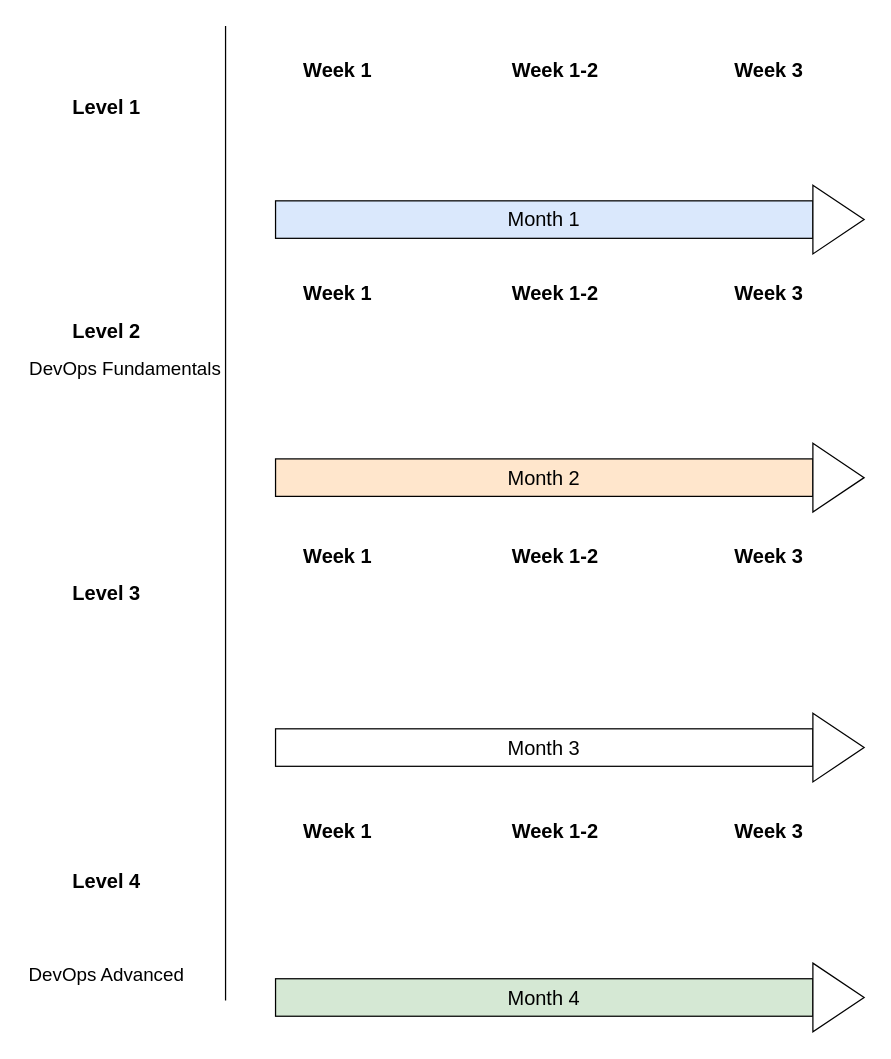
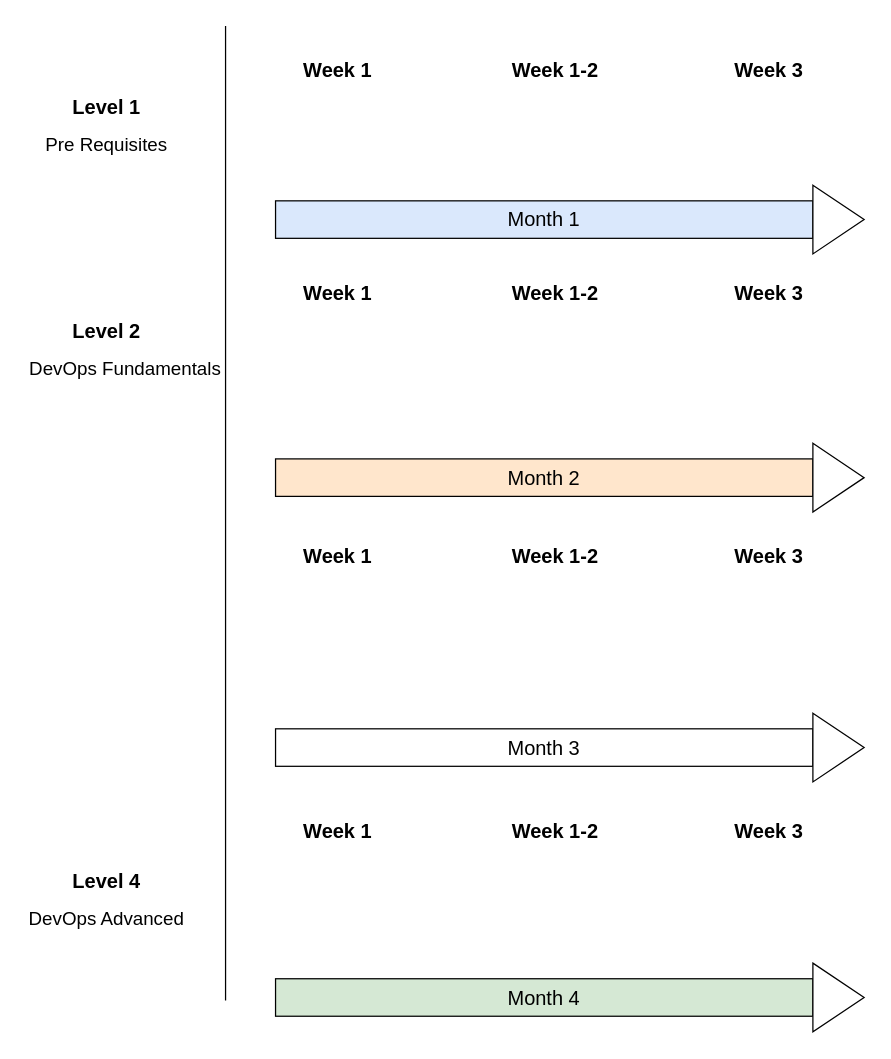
node "Pre Requisites": added
node "Level 3": removed
node "DevOps Advanced": moved (107, 974) -> (107, 918)
